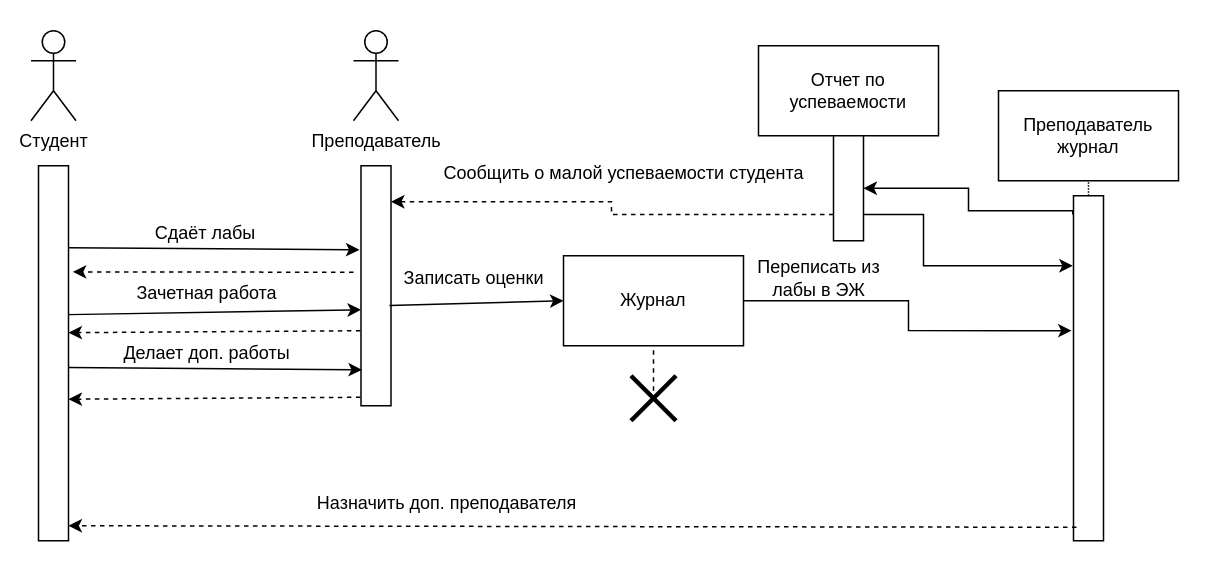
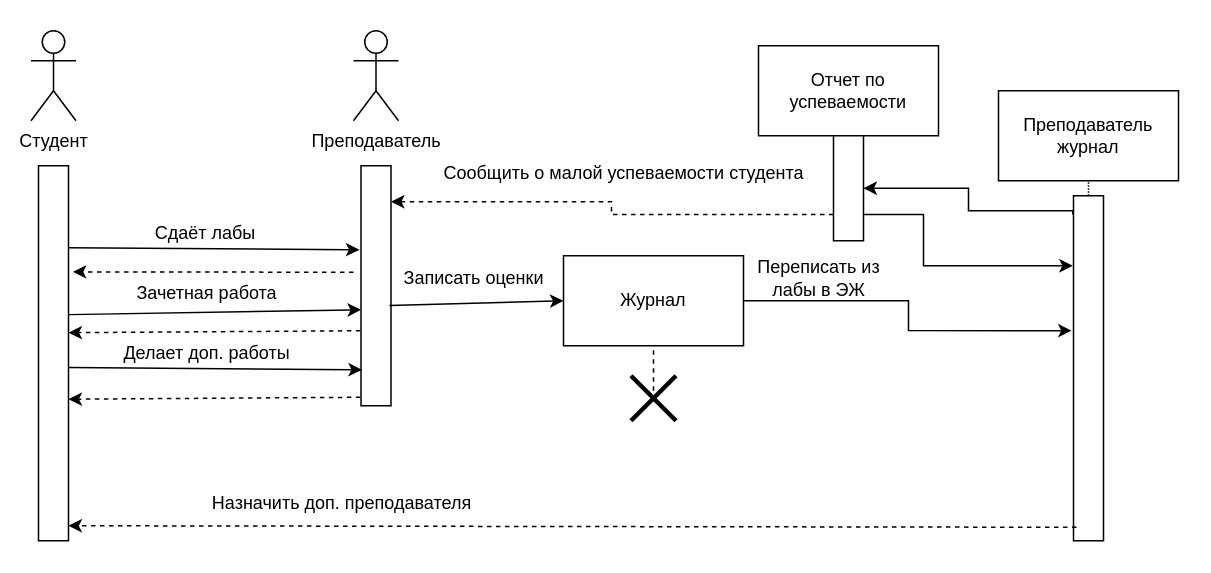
node "Назначить доп. преподавателя": moved (446, 503) -> (341, 503)
